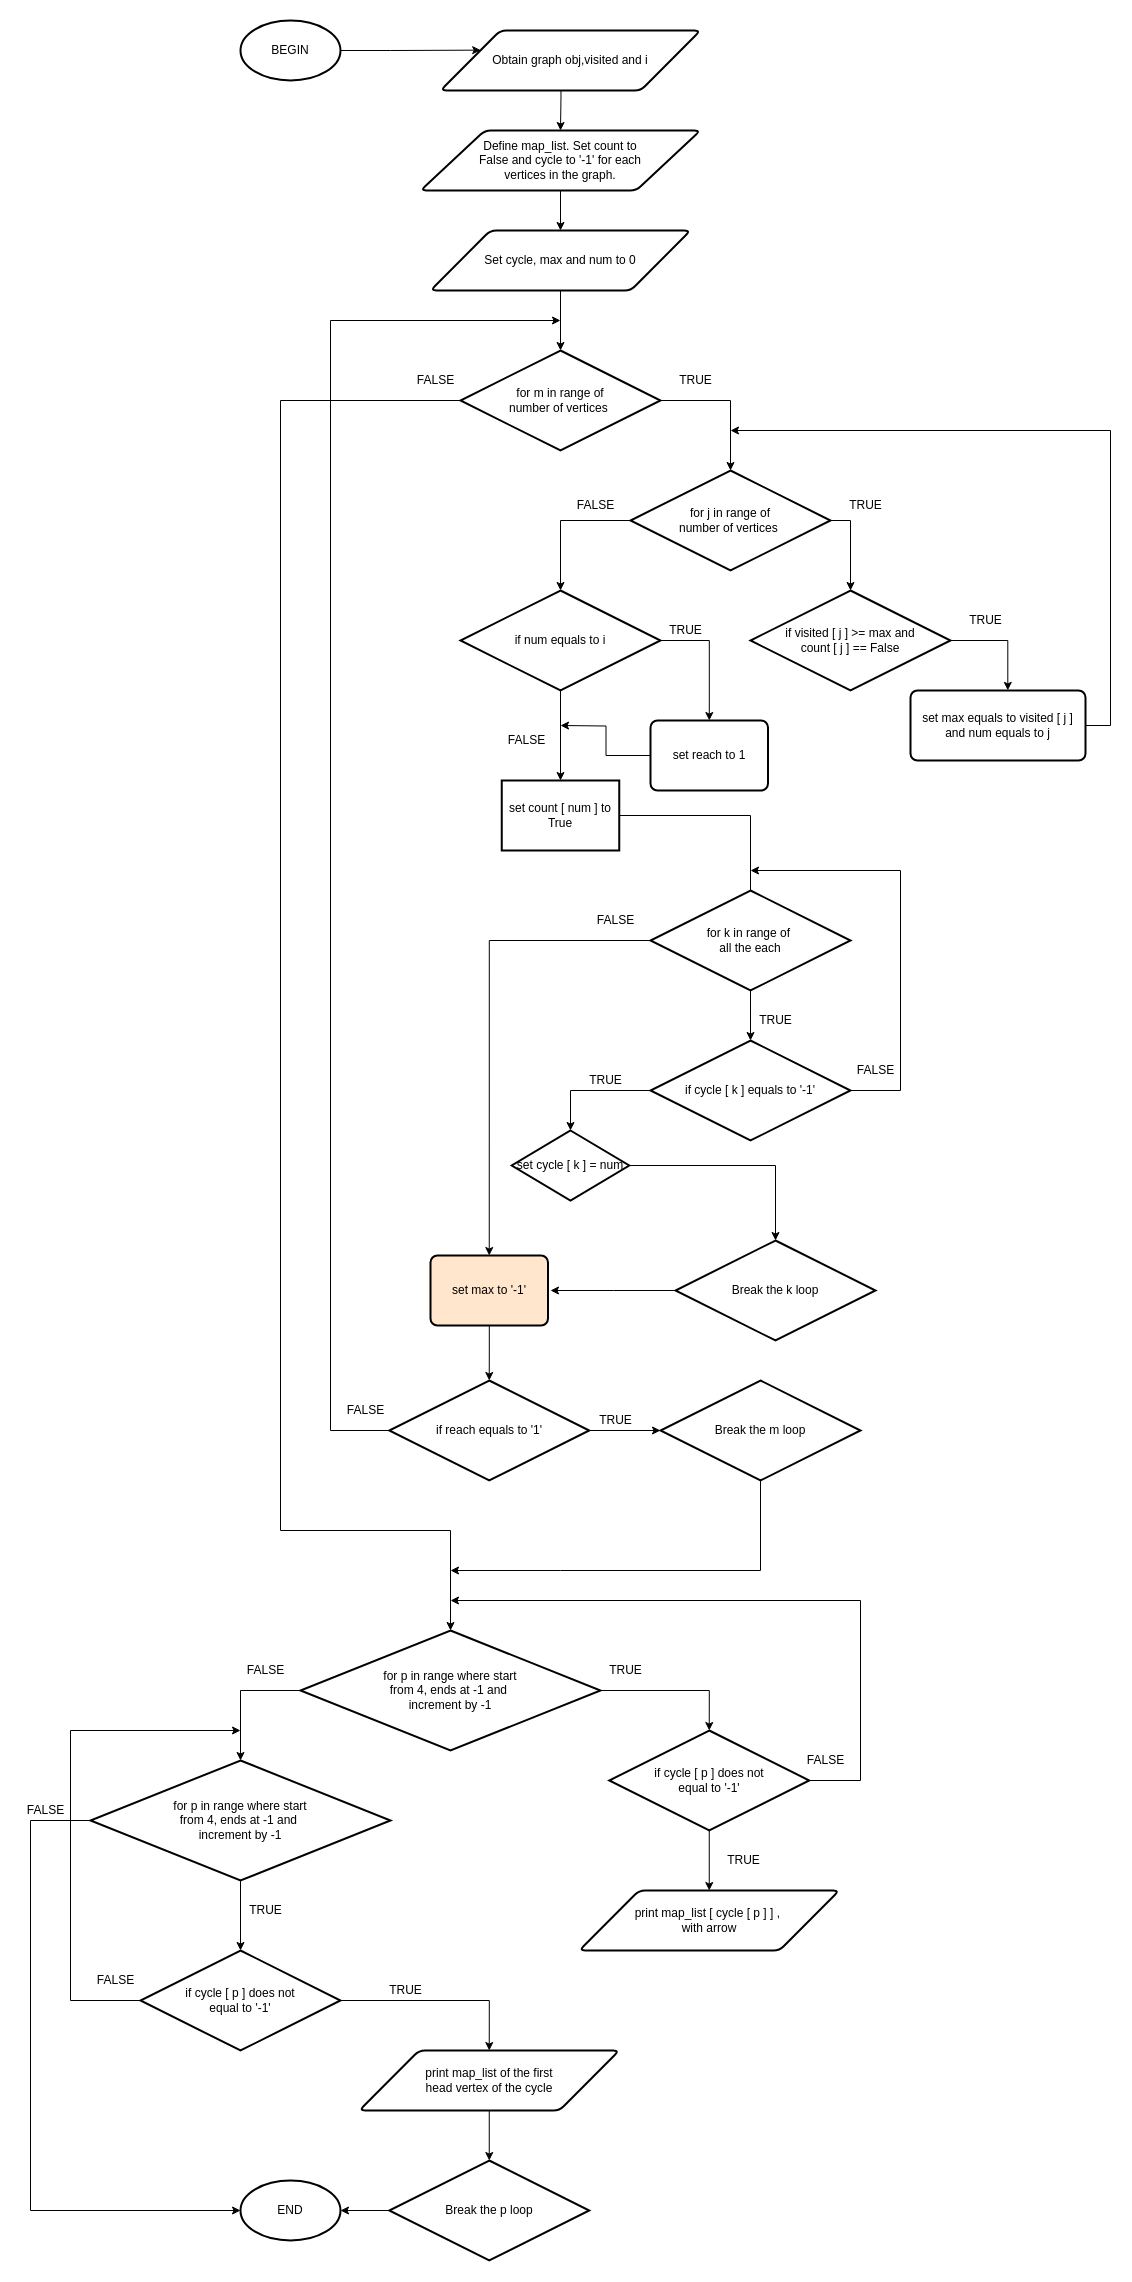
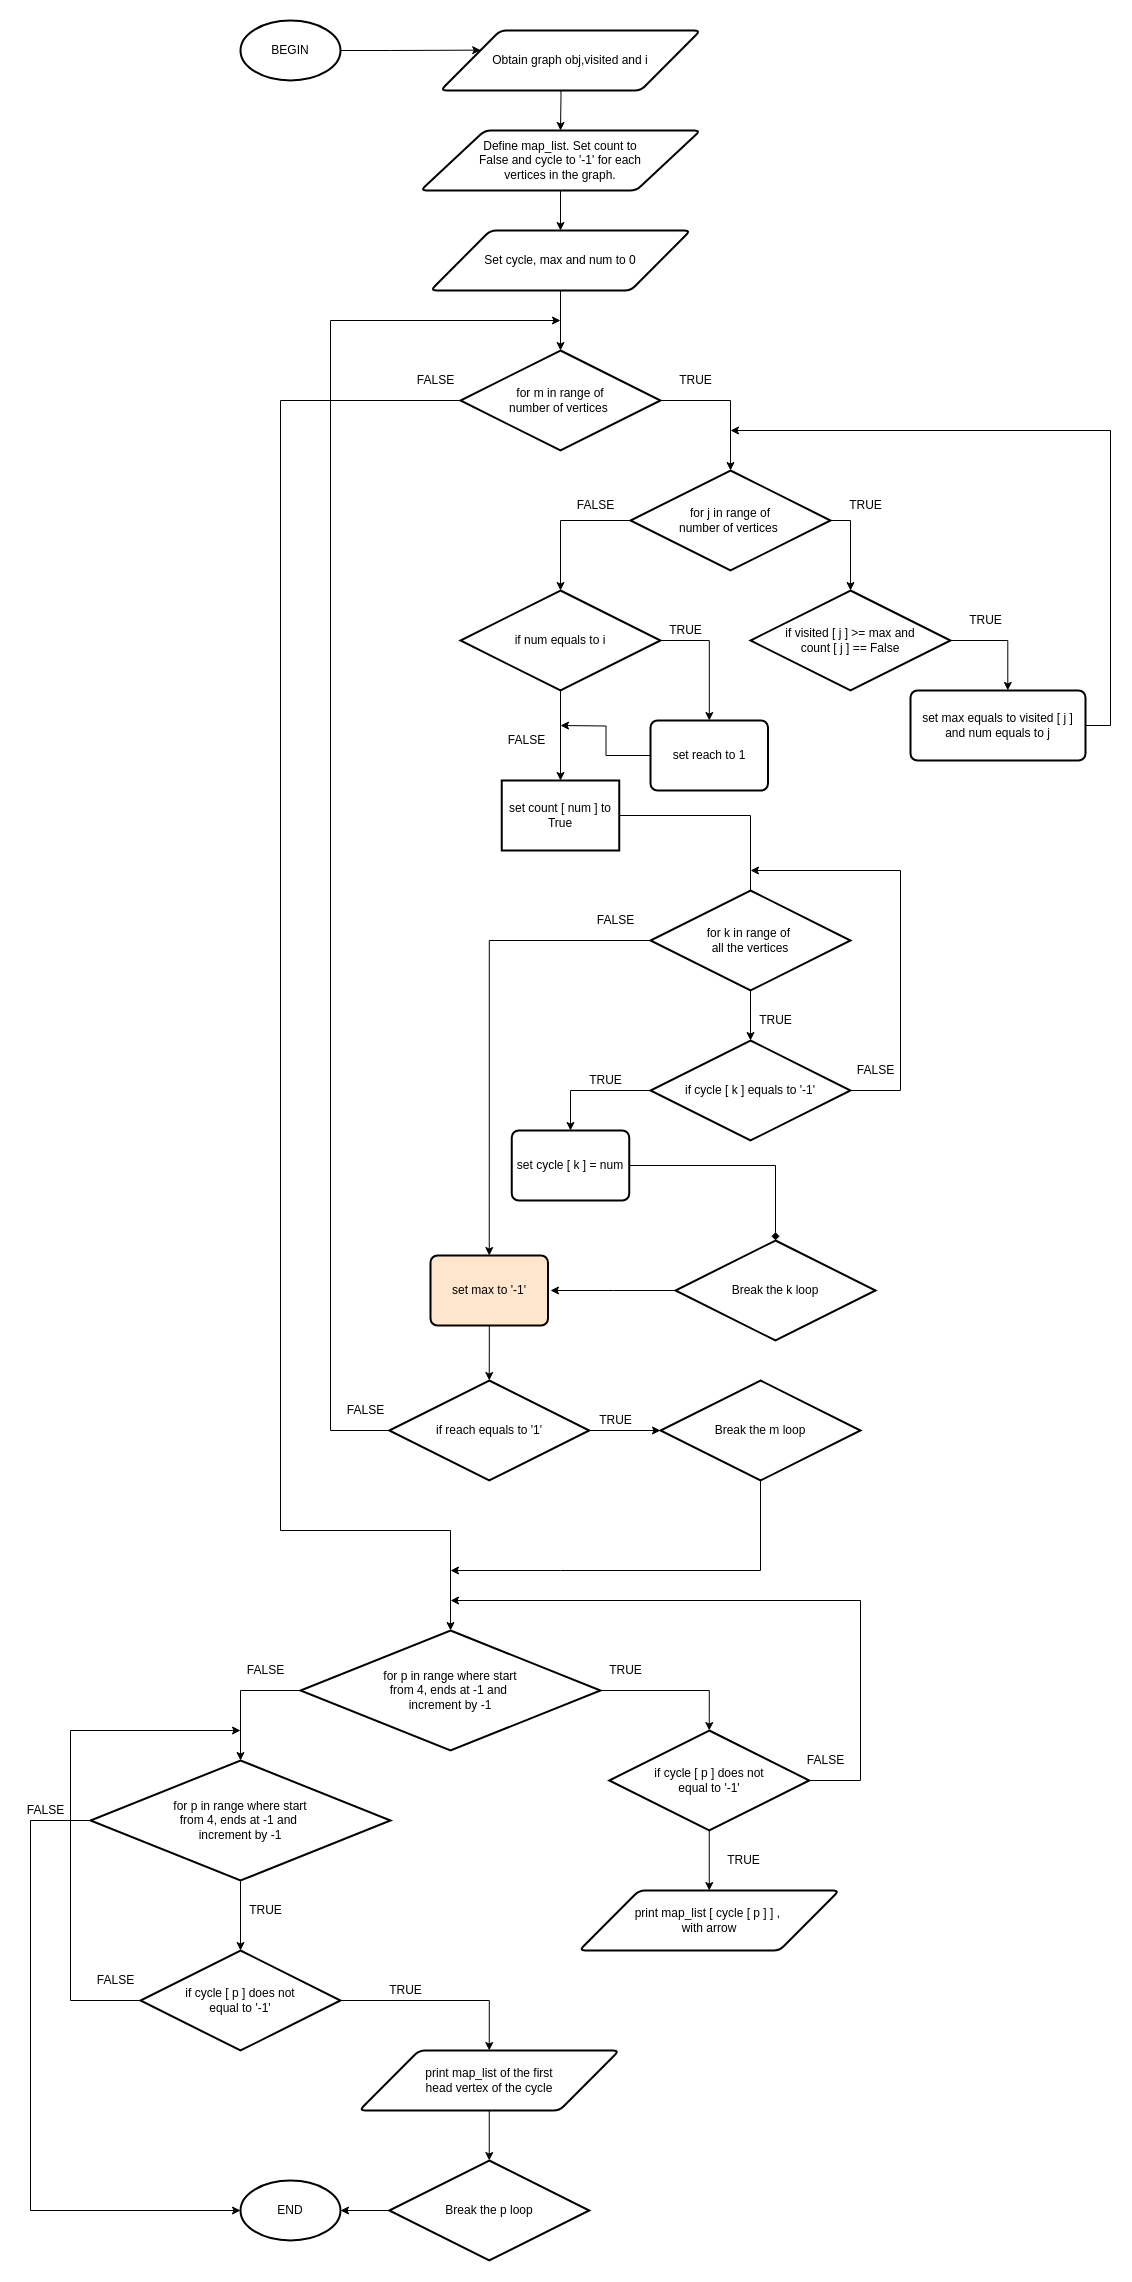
node "for k in range of all the each": label "for k in range of all the each" -> "for k in range of all the vertices"
node "set cycle [ k ] = num": shape diamond -> rounded rectangle
edge "set cycle [ k ] = num" -> "Break the k loop": arrowhead classic -> diamond
